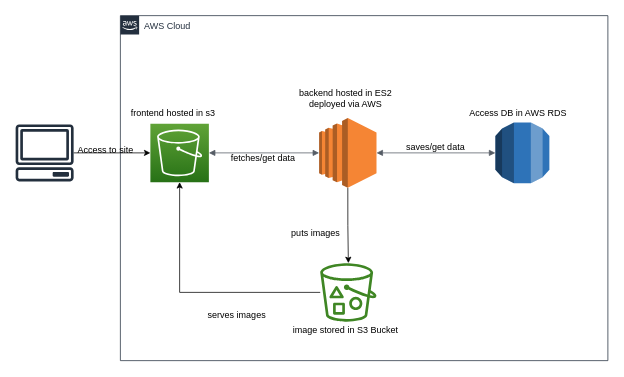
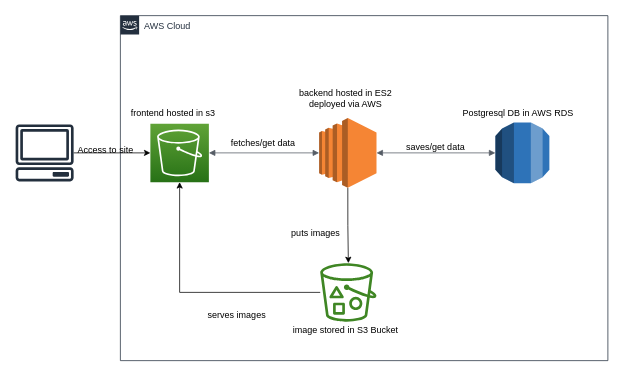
node "Access DB in AWS RDS": label "Access DB in AWS RDS" -> "Postgresql DB in AWS RDS"
node "fetches/get data": moved (263, 158) -> (263, 143)
